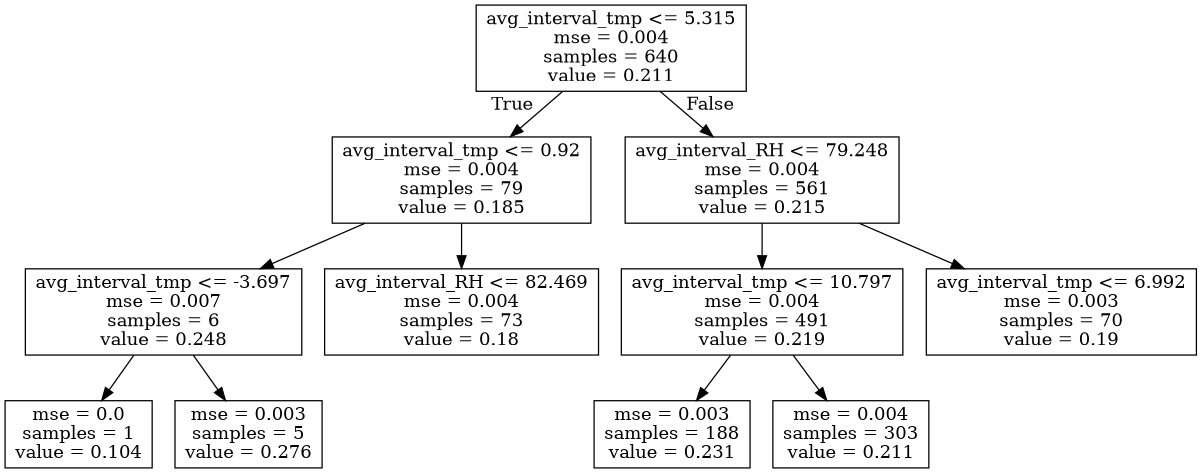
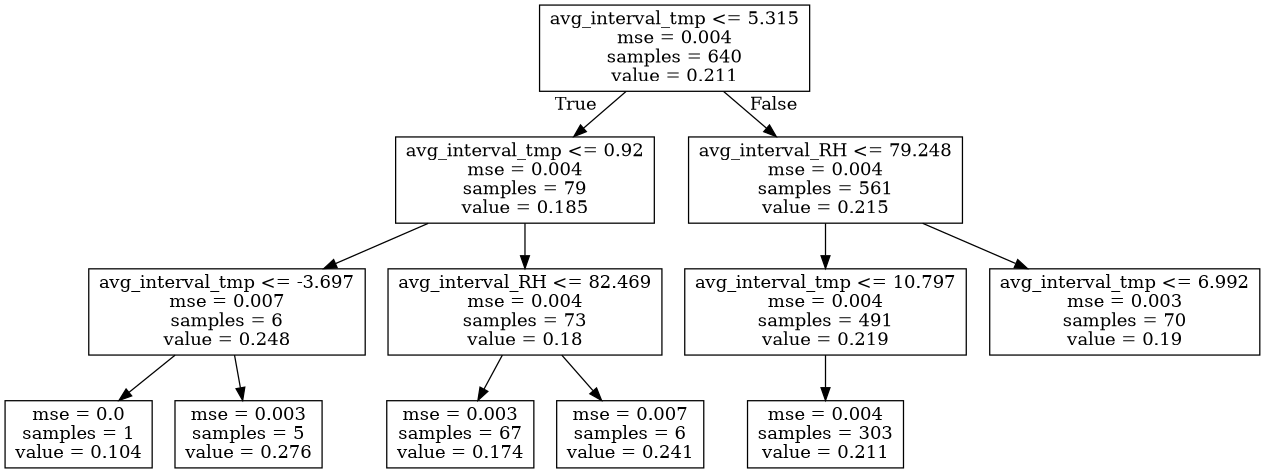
node "mse = 0.003 samples = 67 value = 0.174": added
node "mse = 0.007 samples = 6 value = 0.241": added
node "mse = 0.003 samples = 188 value = 0.231": removed
